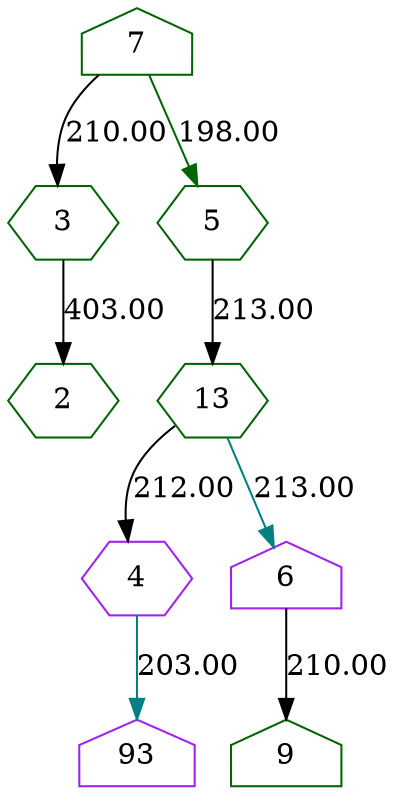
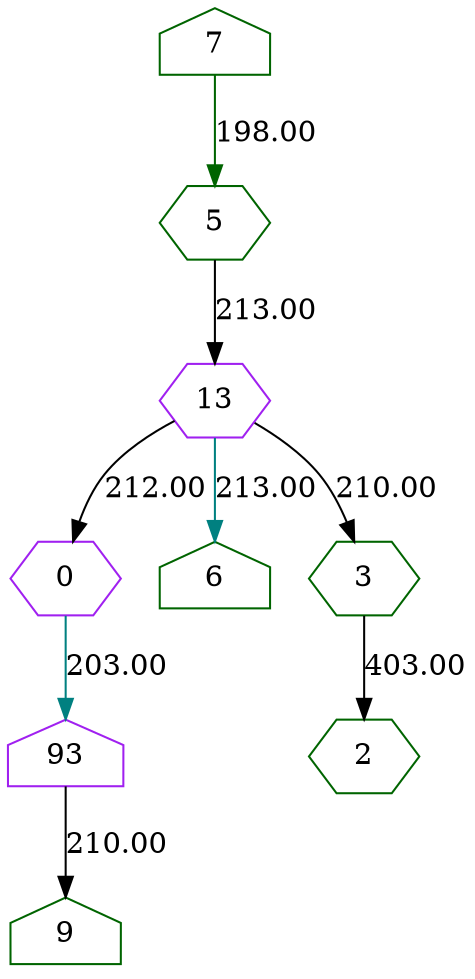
edge "7" -> "3": now "13" -> "3"
node "13": color darkgreen -> purple
node "4": label "4" -> "0"
node "6": color purple -> darkgreen
edge "6" -> "9": now "93" -> "9"
